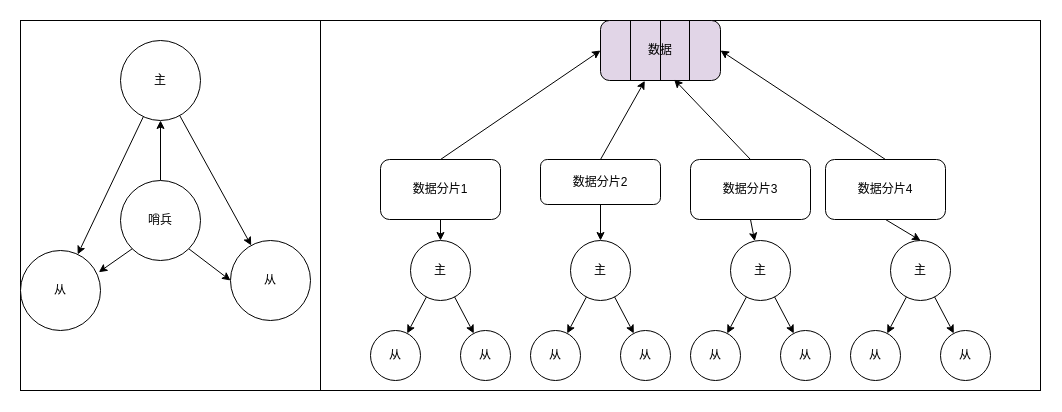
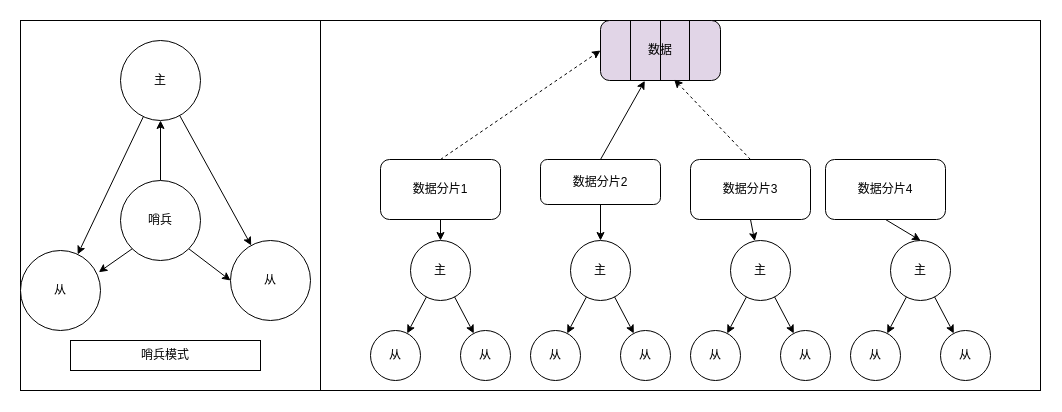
edge "数据分片1" -> "数据": style solid -> dashed
edge "数据分片4" -> "数据": removed
edge "数据分片3" -> "数据": style solid -> dashed
node "哨兵模式": added
